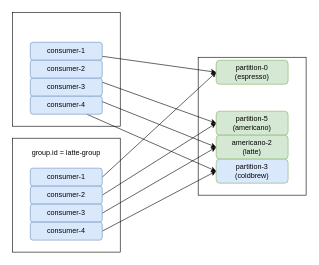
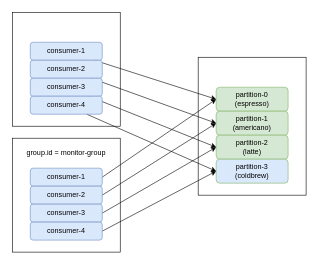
node "partition-0 (espresso)": moved (252, 72) -> (252, 99)
node "partition-5 (americano)": label "partition-5 (americano)" -> "partition-1 (americano)"
node "americano-2 (latte)": label "americano-2 (latte)" -> "partition-2 (latte)"
node "group.id = latte-group": label "group.id = latte-group" -> "group.id = monitor-group"
